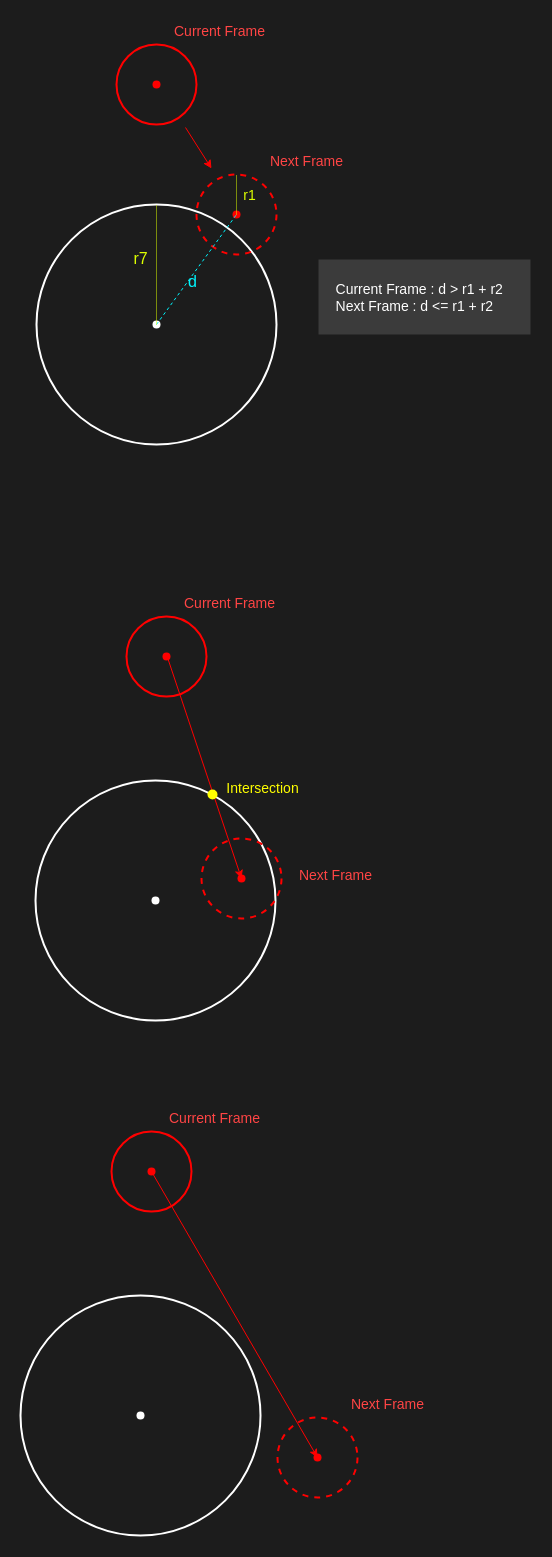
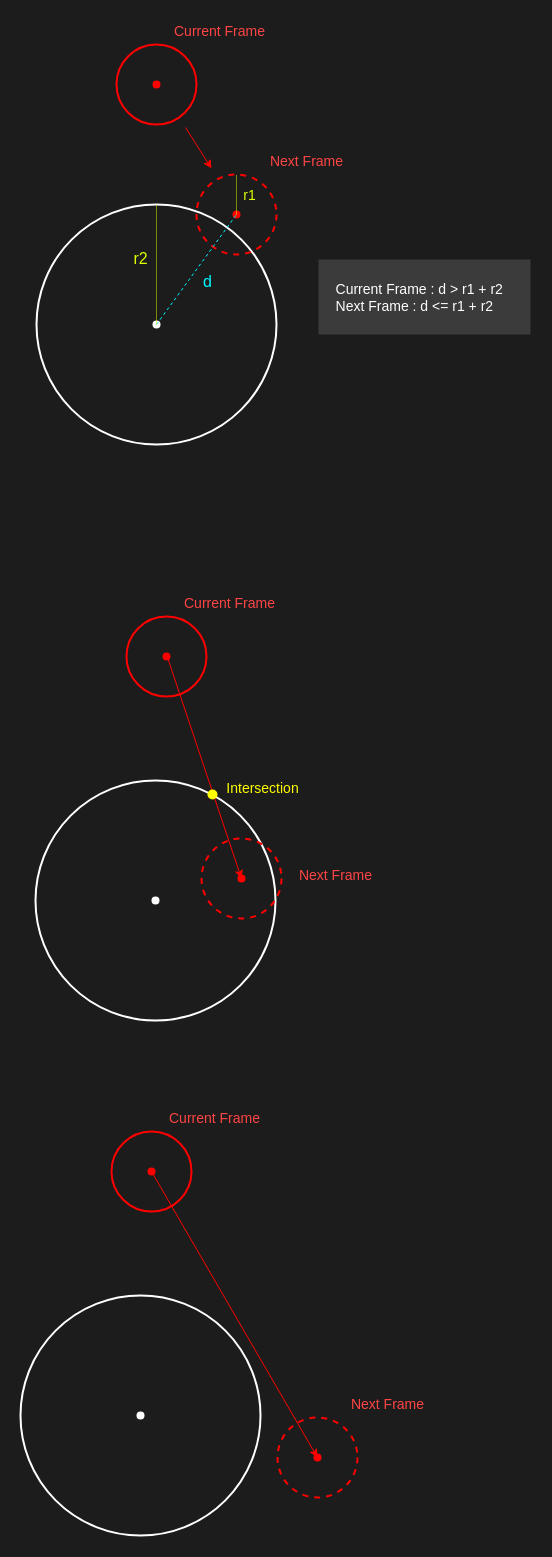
node "r7": label "r7" -> "r2"
node "d": moved (193, 282) -> (208, 282)
